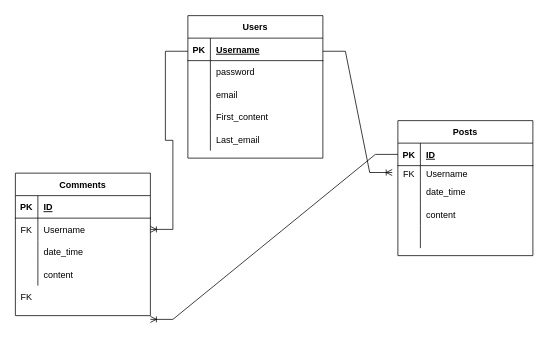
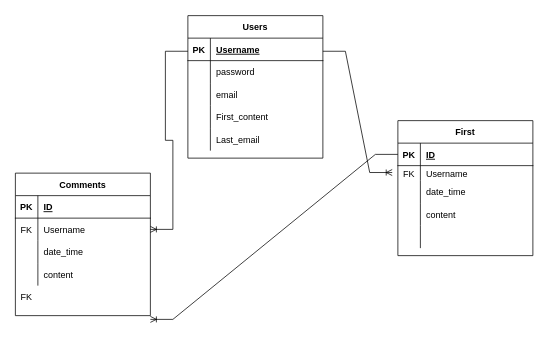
node "Posts": label "Posts" -> "First"
